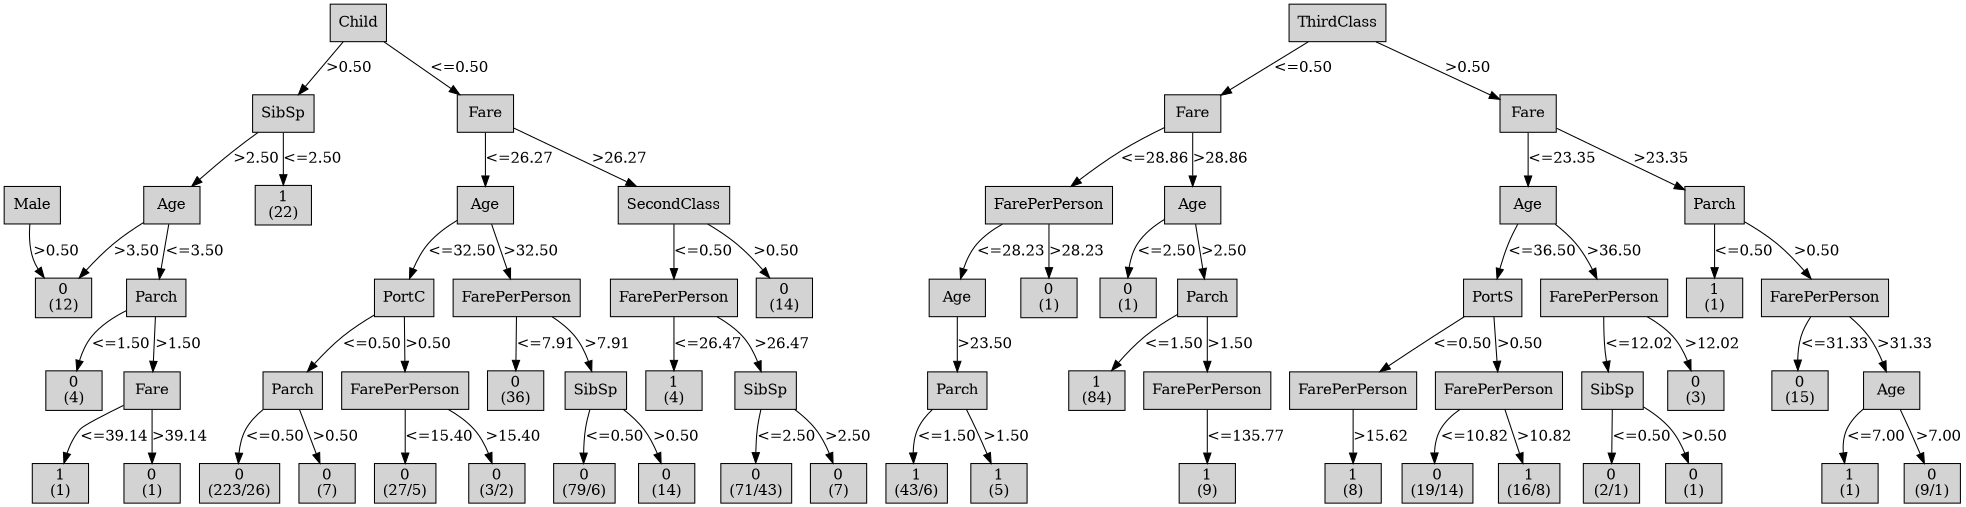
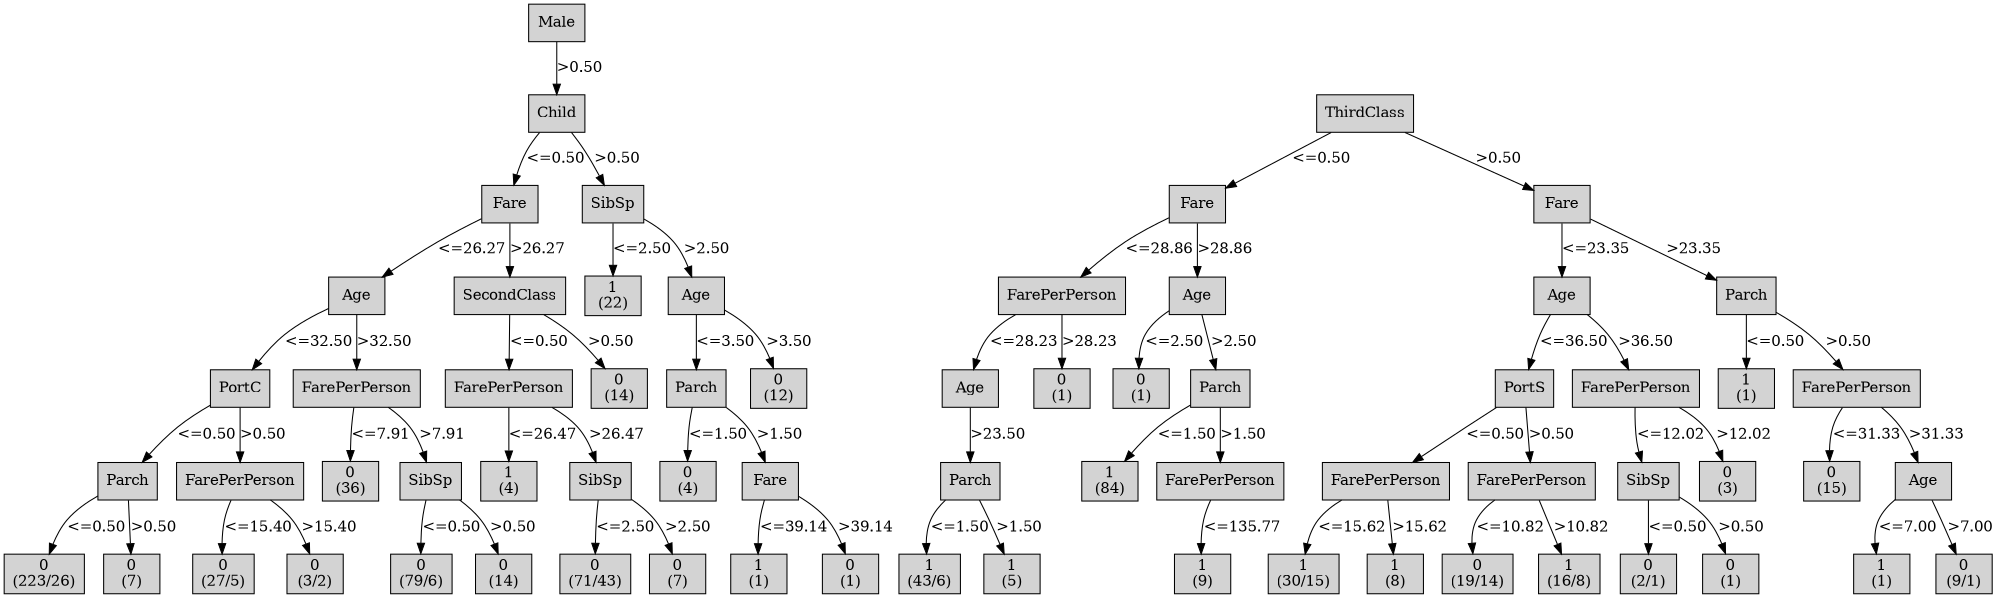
edge "Male" -> "0 (12)": now "Male" -> "Child"
node "1 (30/15)": added
